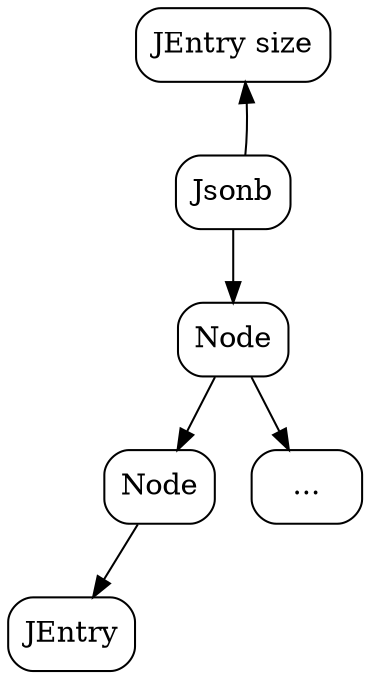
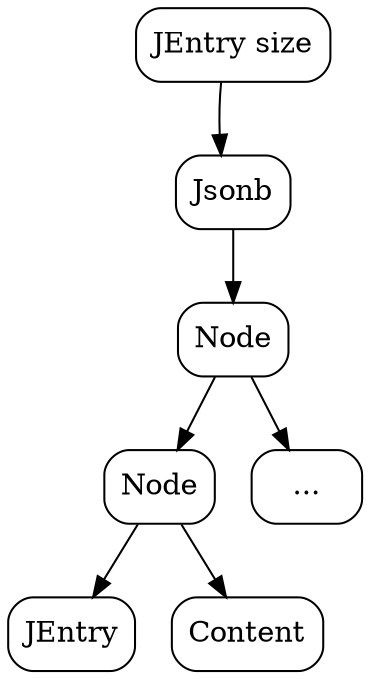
edge "Jsonb" -> "JEntry size": reversed
node "Content": added
